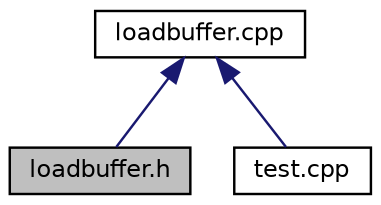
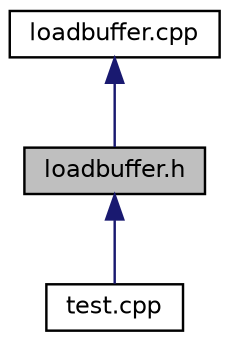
edge "test.cpp" -> "loadbuffer.cpp": now "test.cpp" -> "loadbuffer.h"
